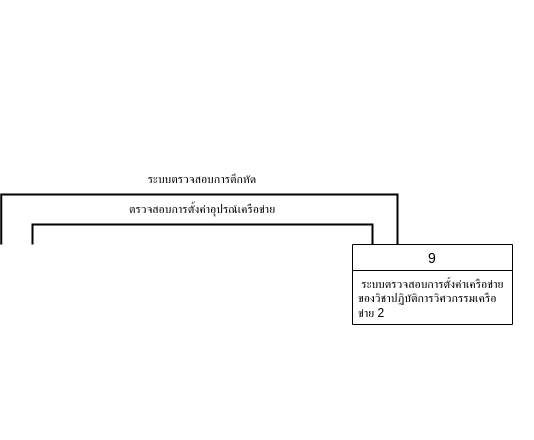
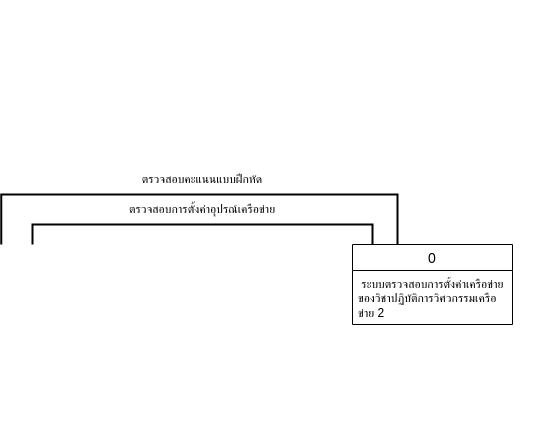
node "ระบบตรวจสอบการตึกหัด": label "ระบบตรวจสอบการตึกหัด" -> "ตรวจสอบคะแนนแบบฝึกหัด"
node "9": label "9" -> "0"
